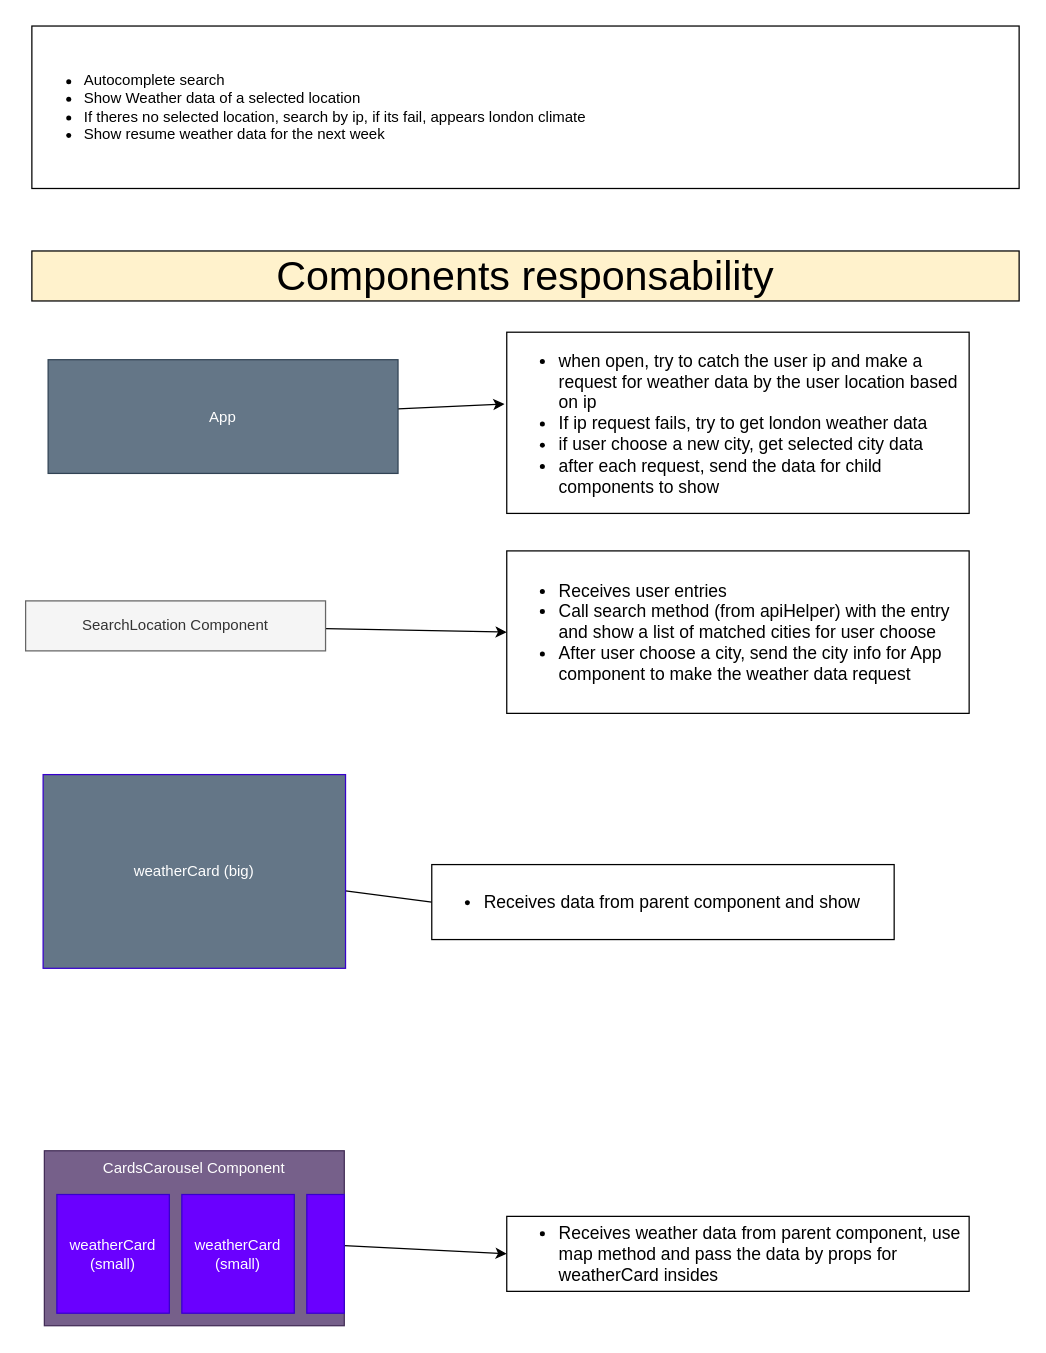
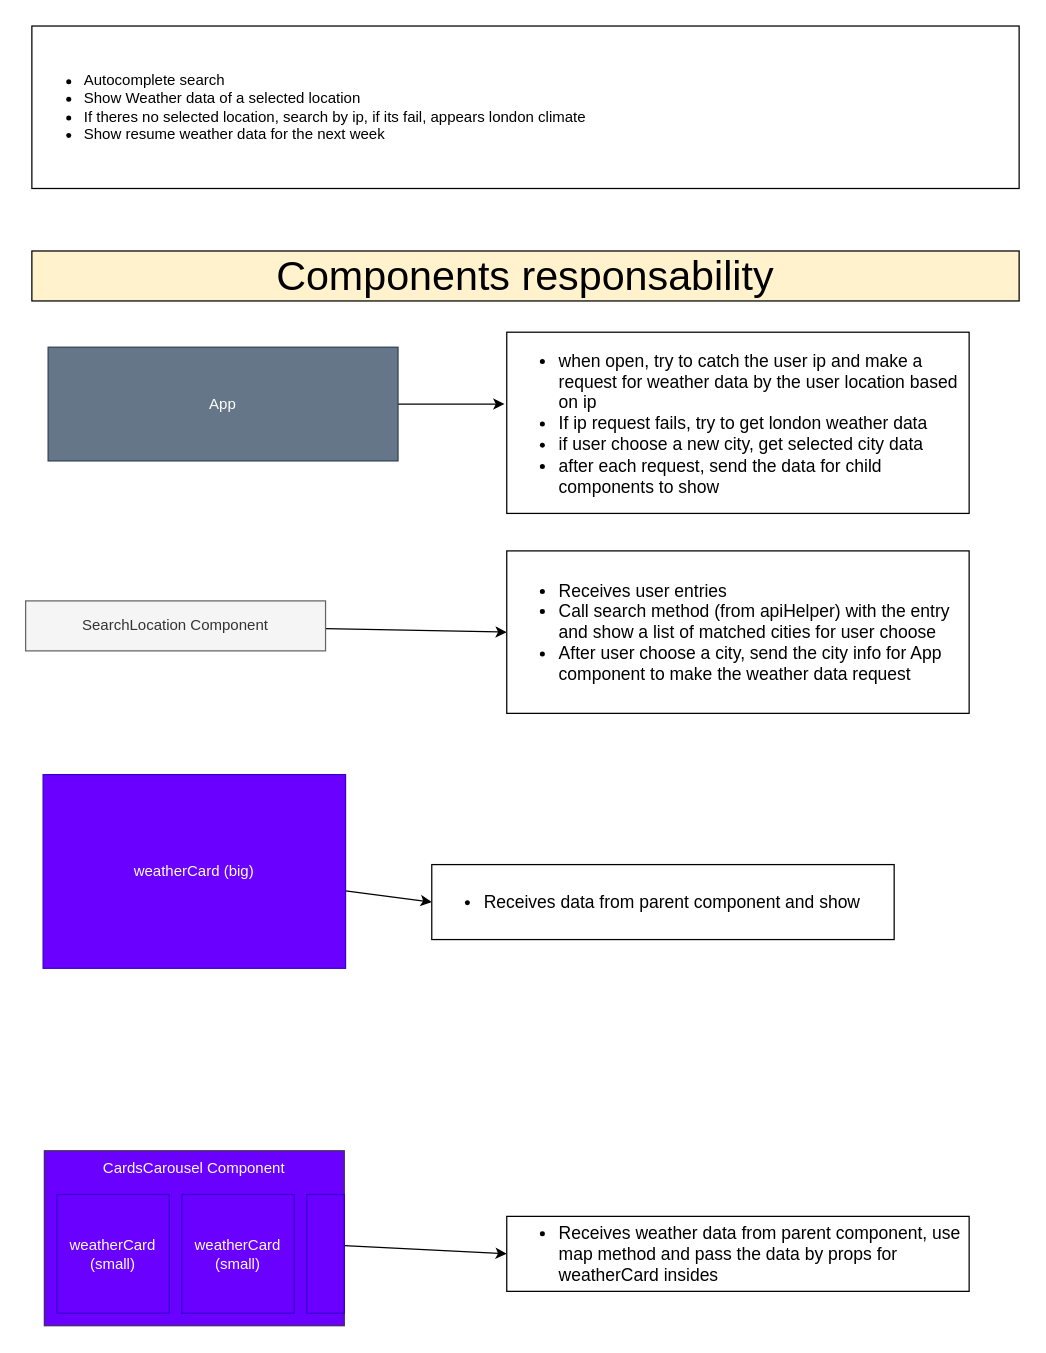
node "App": moved (223, 416) -> (223, 404)
node "weatherCard (big)": fillcolor #647687 -> #6a00ff
edge "weatherCard (big)" -- "Receives data from parent component and show": arrowhead none -> classic
node "CardsCarousel Component": fillcolor #76608a -> #6a00ff
